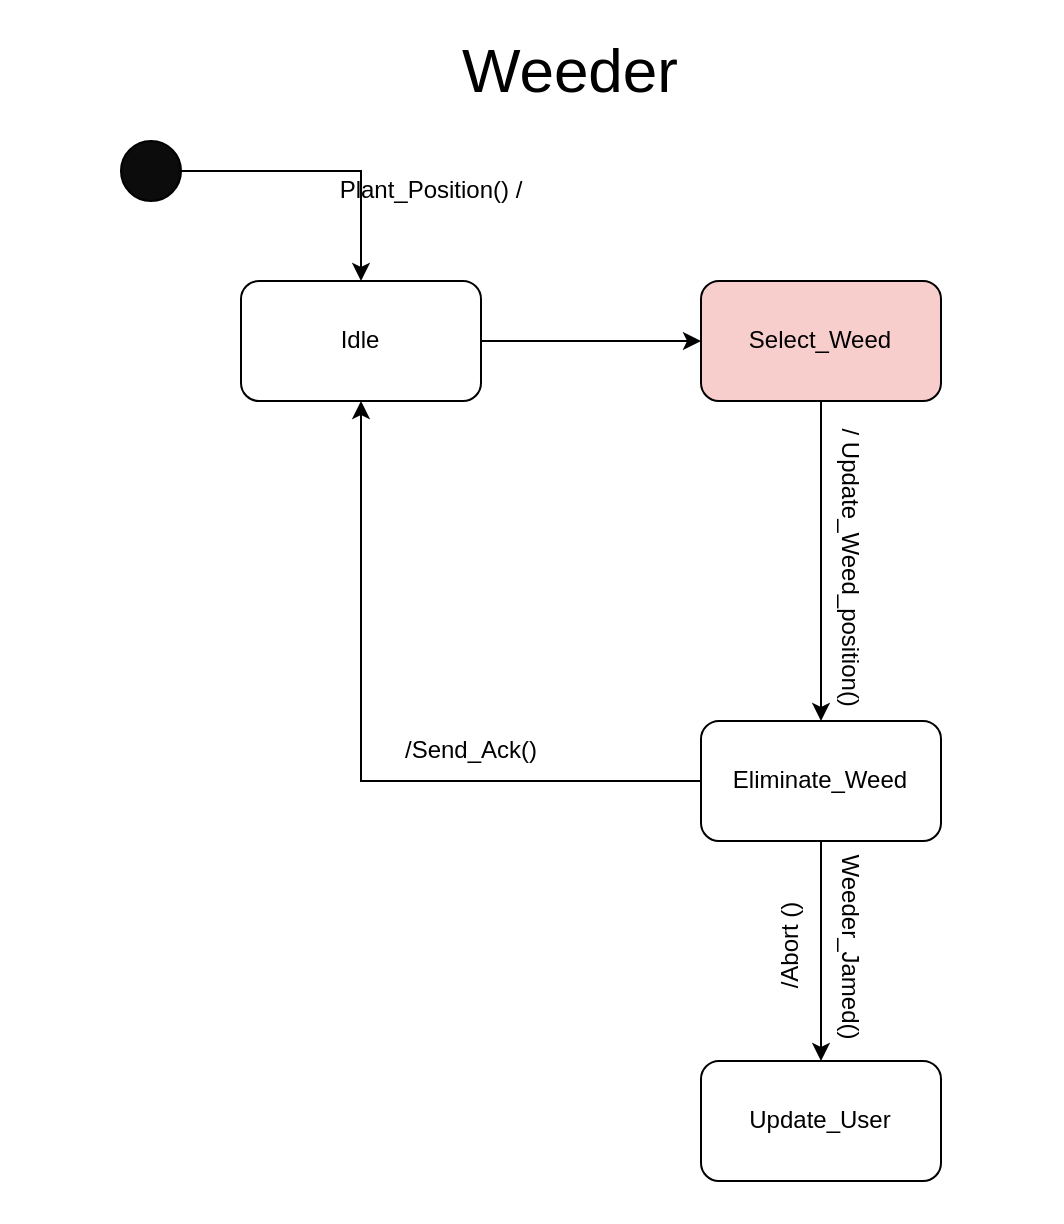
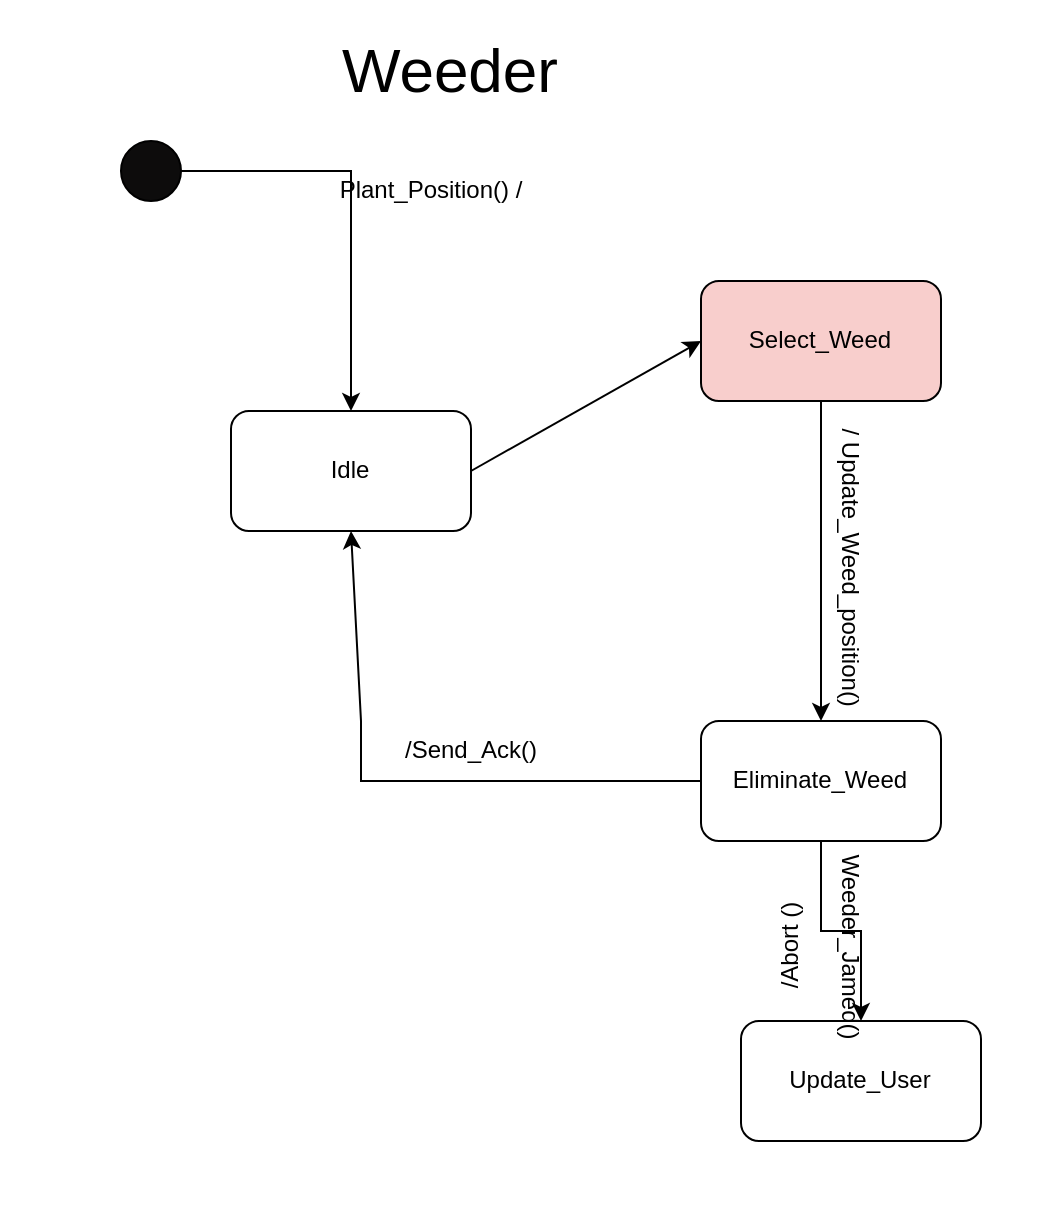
node "Weeder": moved (571, 71) -> (451, 71)
node "Idle": moved (361, 341) -> (351, 471)
node "Update_User": moved (821, 1121) -> (861, 1081)
